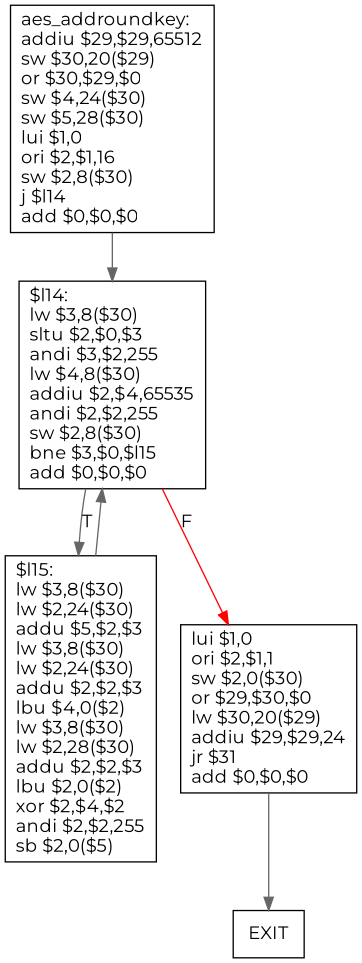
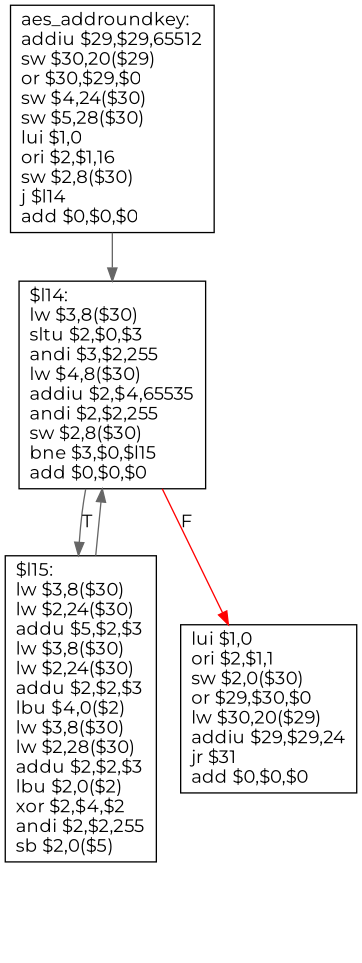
node "EXIT": removed
